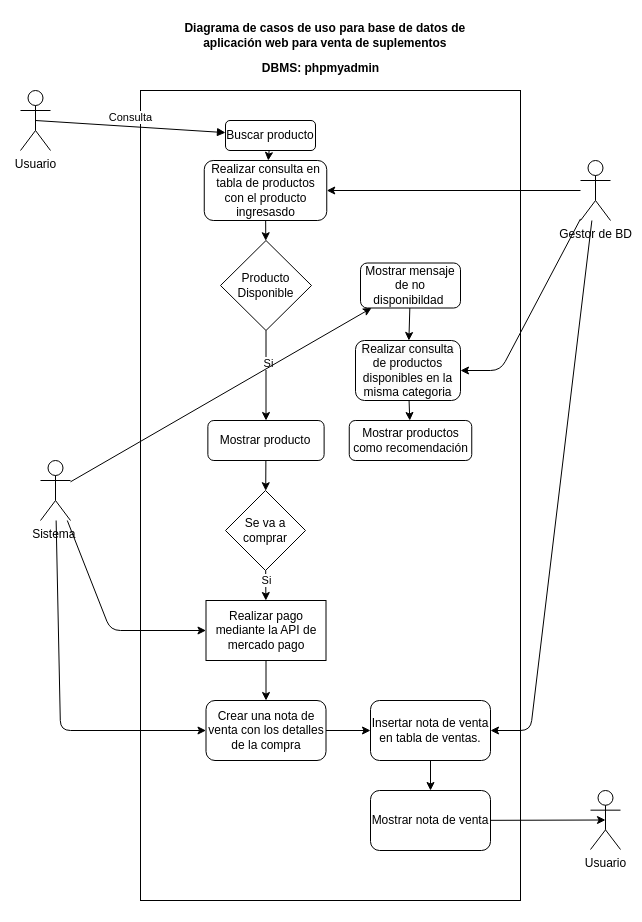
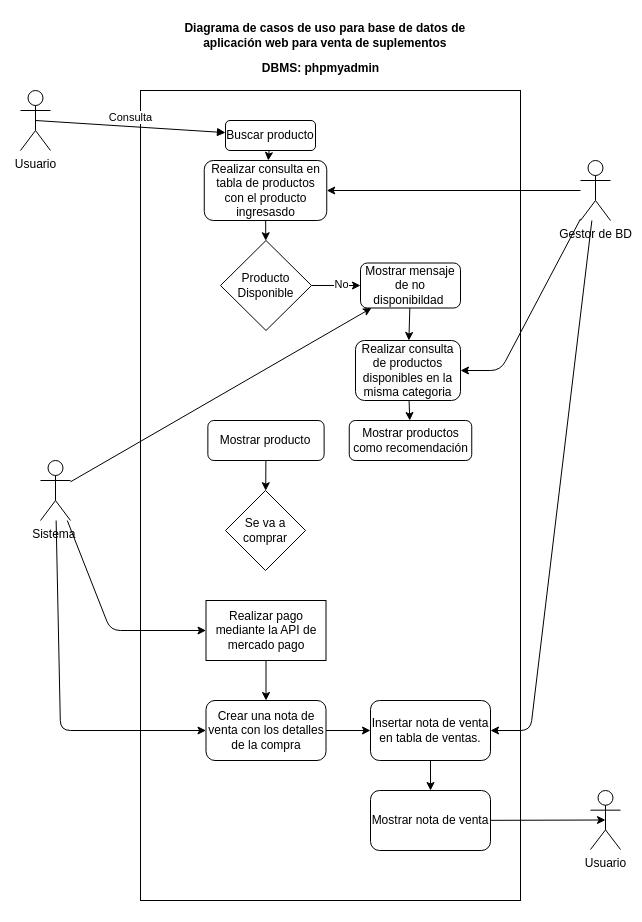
edge "Producto Disponible" -> "Mostrar mensaje de no disponibildad": added, label "No"
edge "Producto Disponible" -> "Mostrar producto": removed, label "Si"
edge "Se va a comprar" -> "Realizar pago mediante la API de mercado pago": removed, label "Si"
